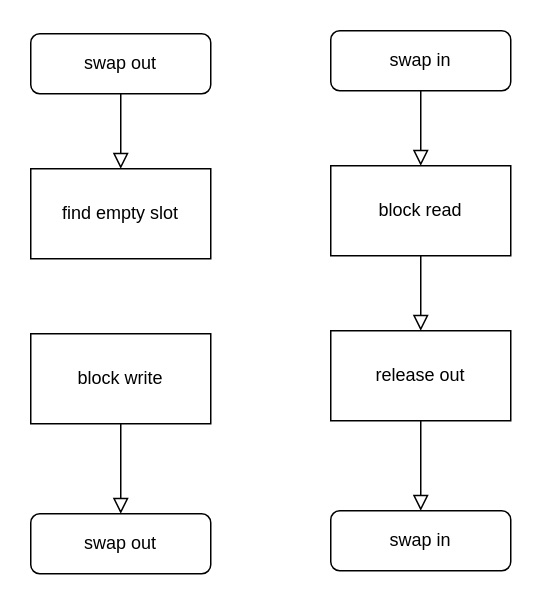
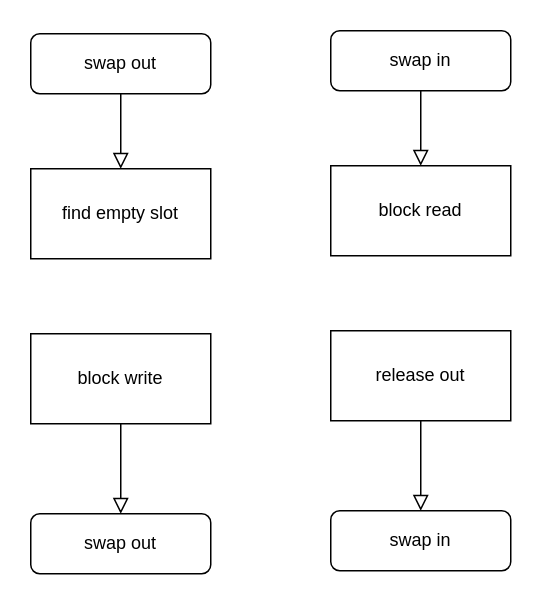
edge "block read" -> "release out": removed
